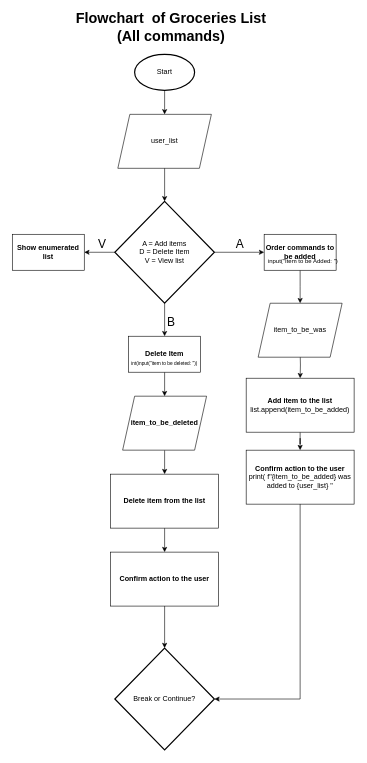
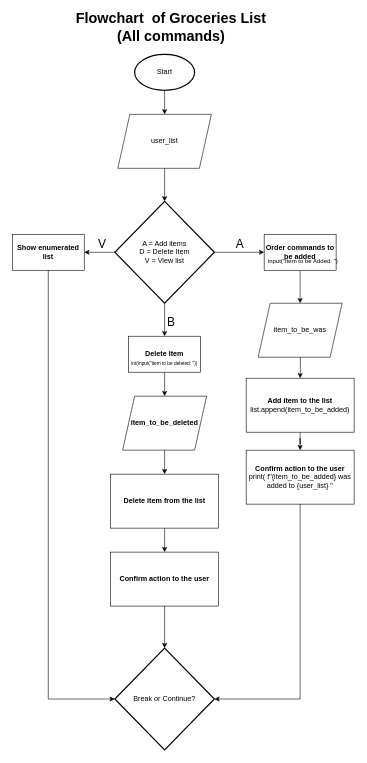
edge "Show enumerated list" -> "Break or Continue?": added
